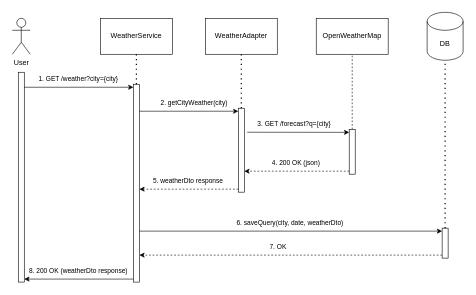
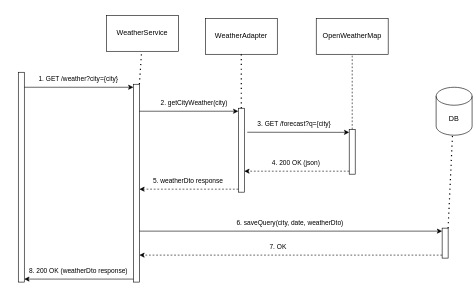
node "User": removed
node "WeatherService": moved (137, 36) -> (143, 33)
node "DB": moved (446, 36) -> (455, 111)
